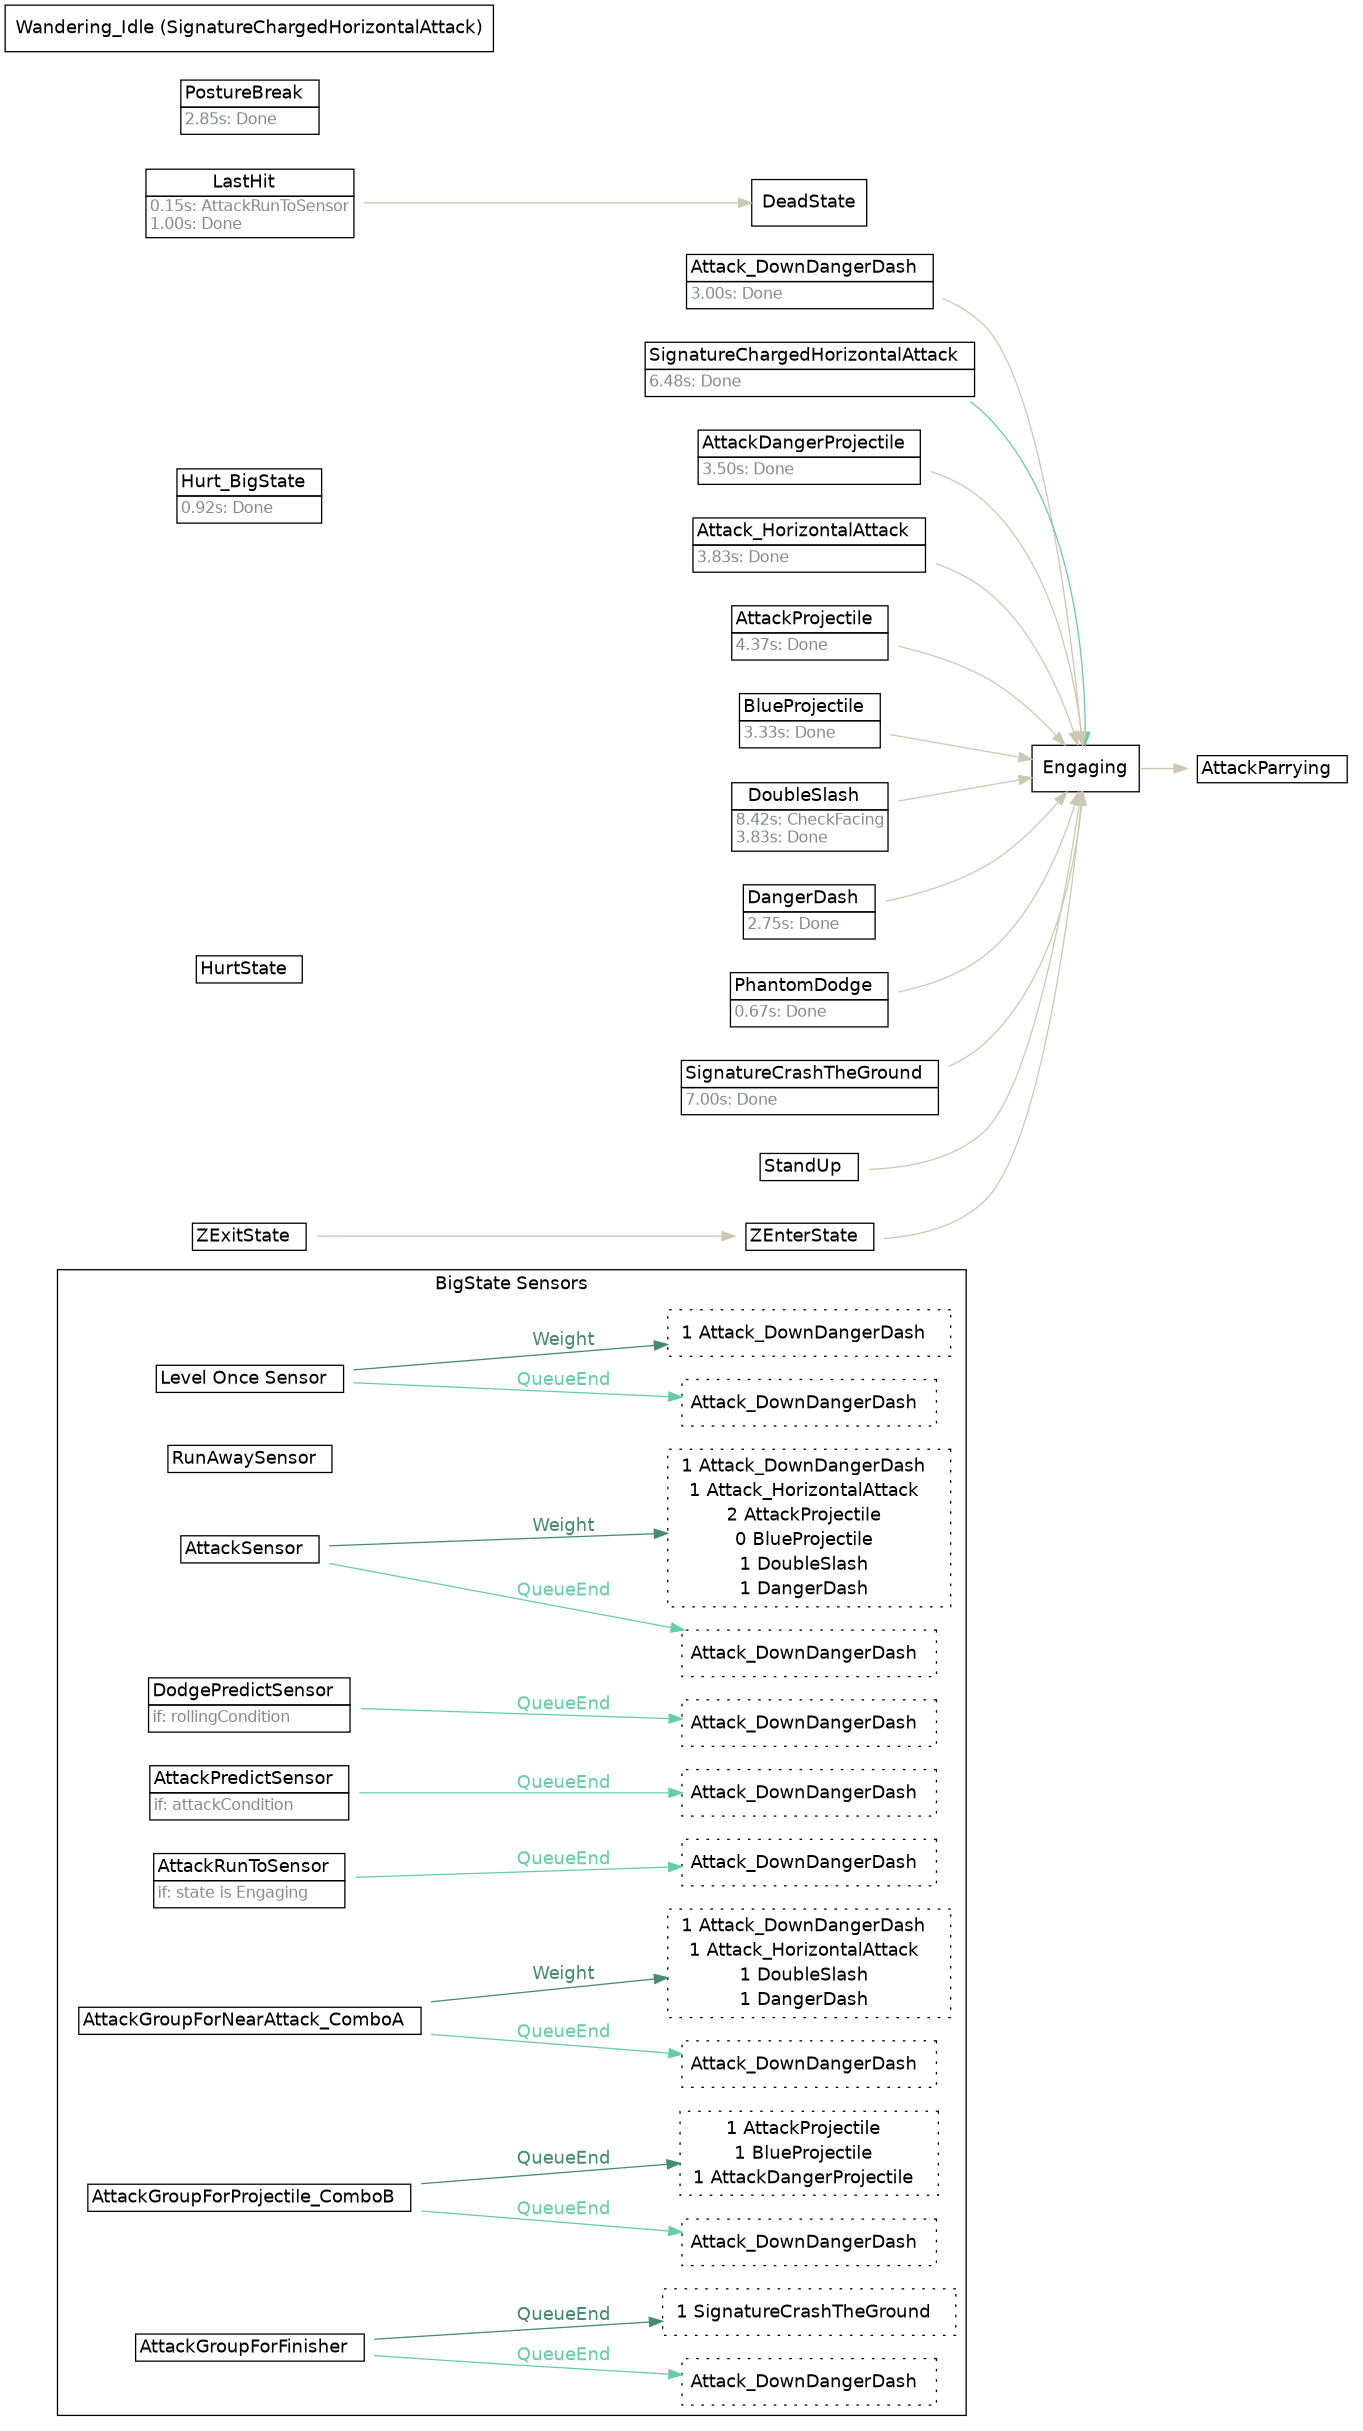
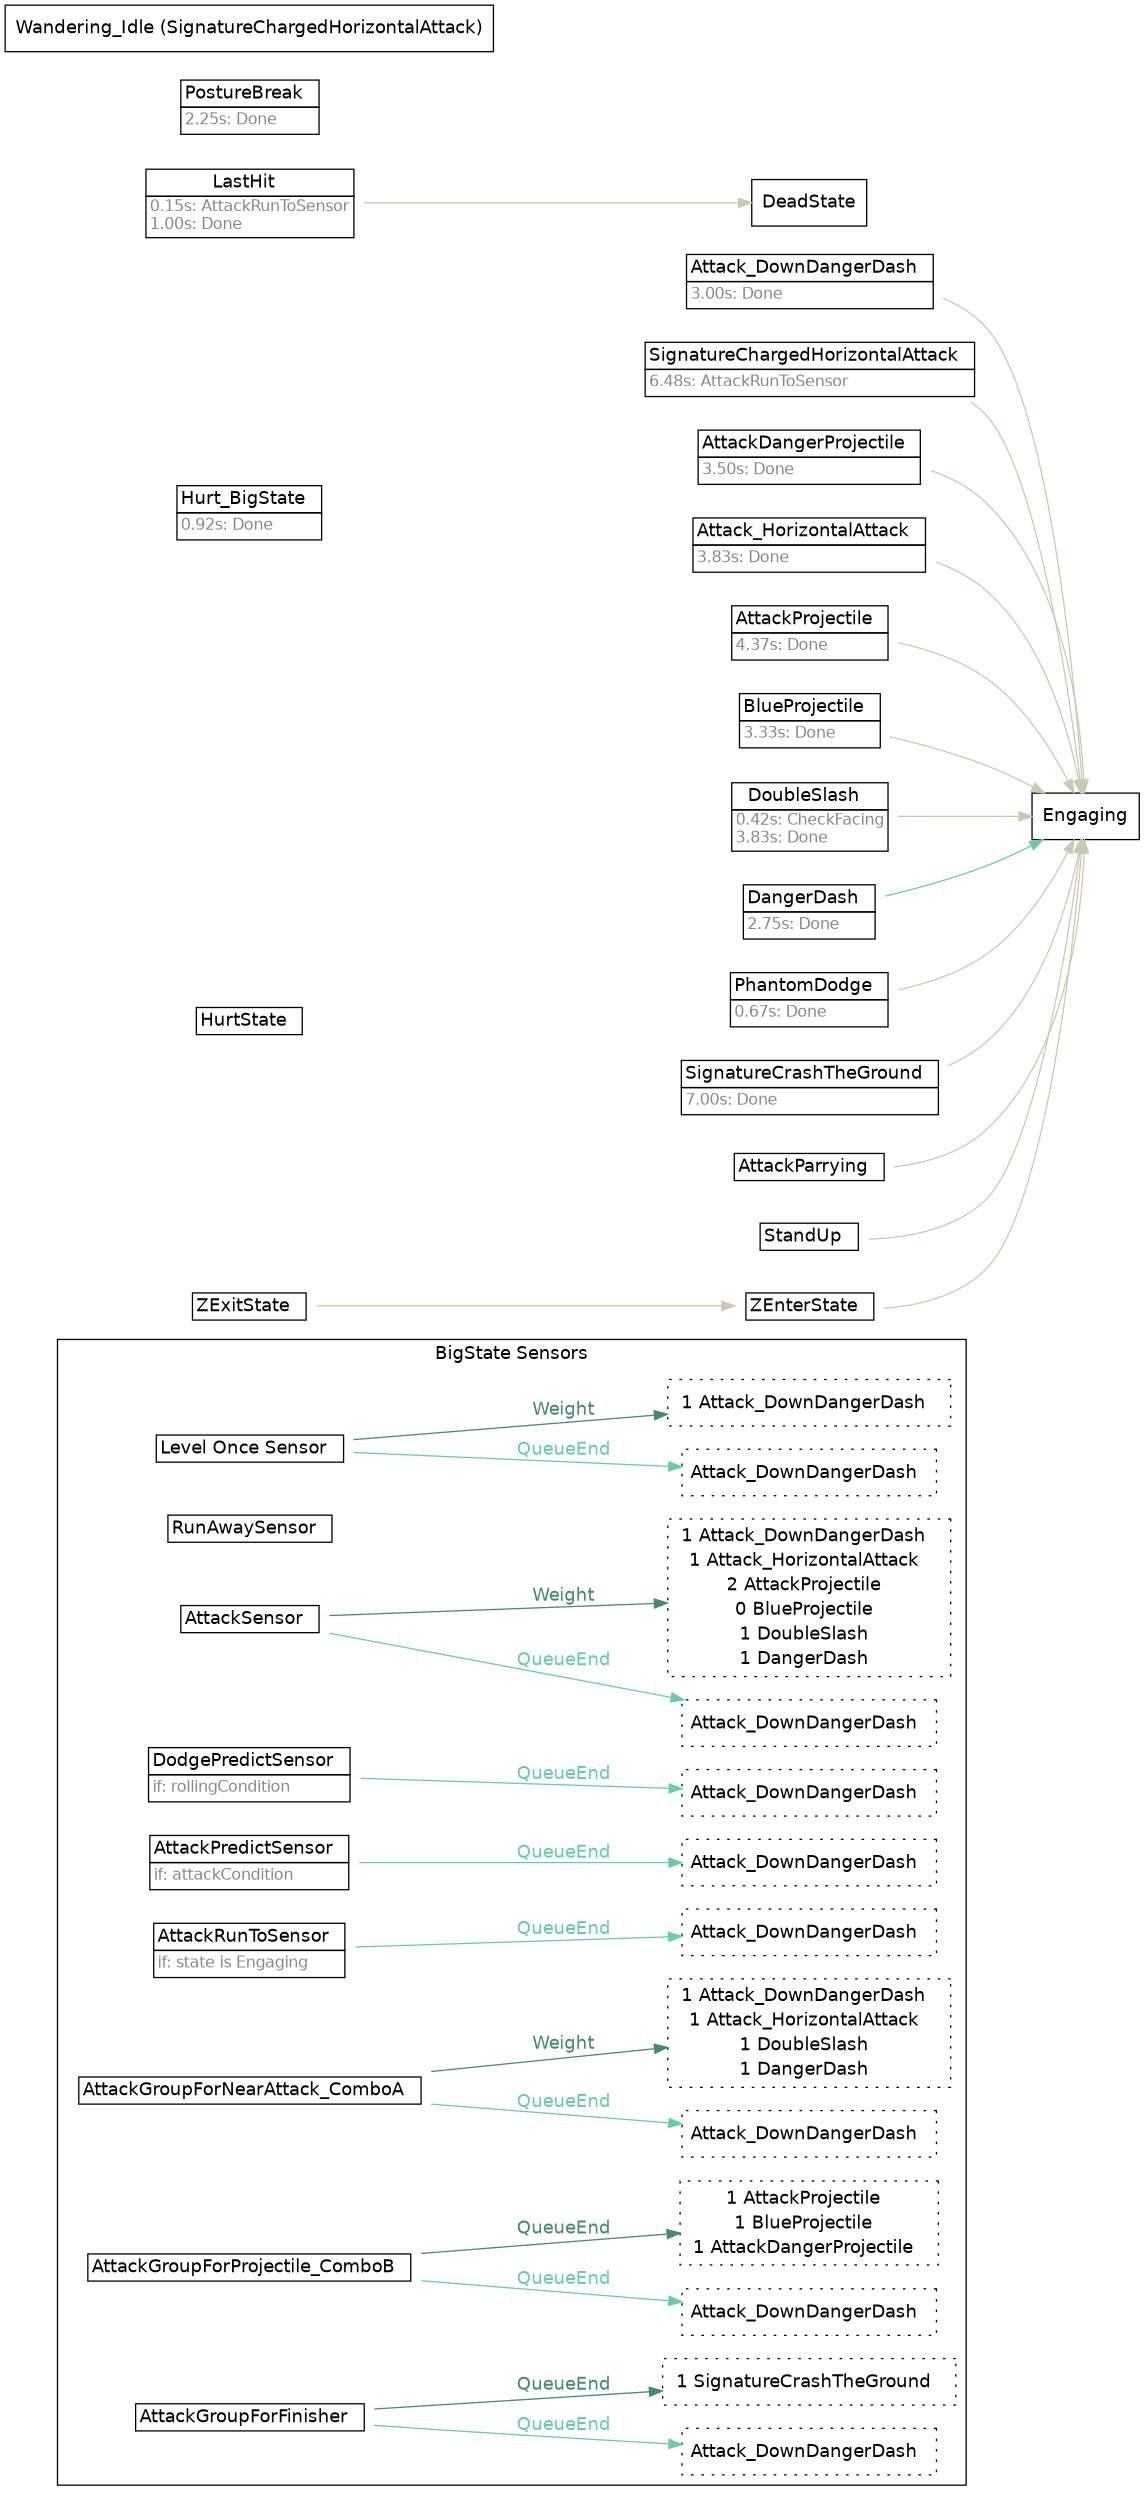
node "PostureBreak": text "2.85s: Done" -> "2.25s: Done"
node "SignatureChargedHorizontalAttack": text "6.48s: Done" -> "6.48s: AttackRunToSensor"
edge "SignatureChargedHorizontalAttack" -> "Engaging": color aquamarine3 -> cornsilk3
edge "Engaging" -> "AttackParrying": reversed
node "DoubleSlash": text "8.42s: CheckFacing" -> "0.42s: CheckFacing"
edge "DangerDash" -> "Engaging": color cornsilk3 -> aquamarine3
